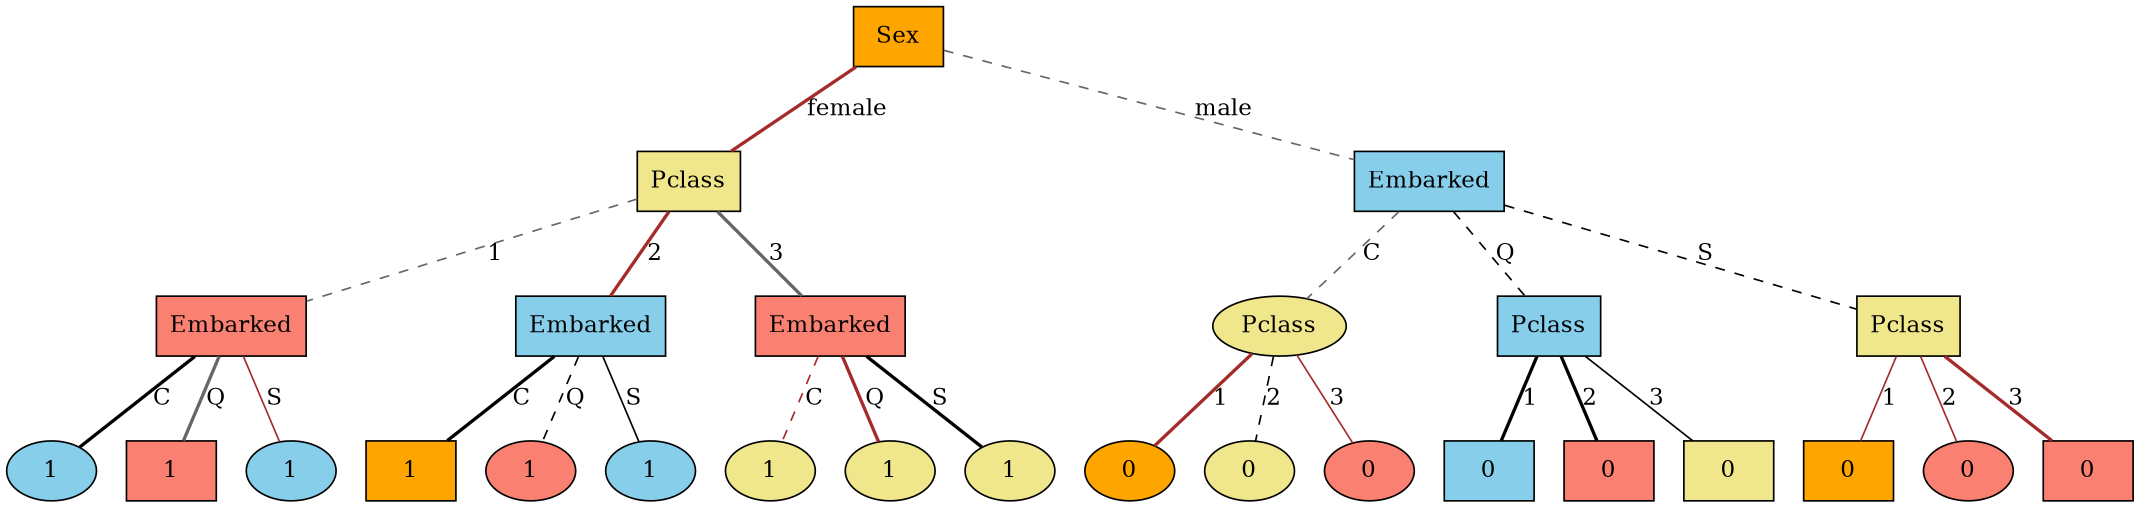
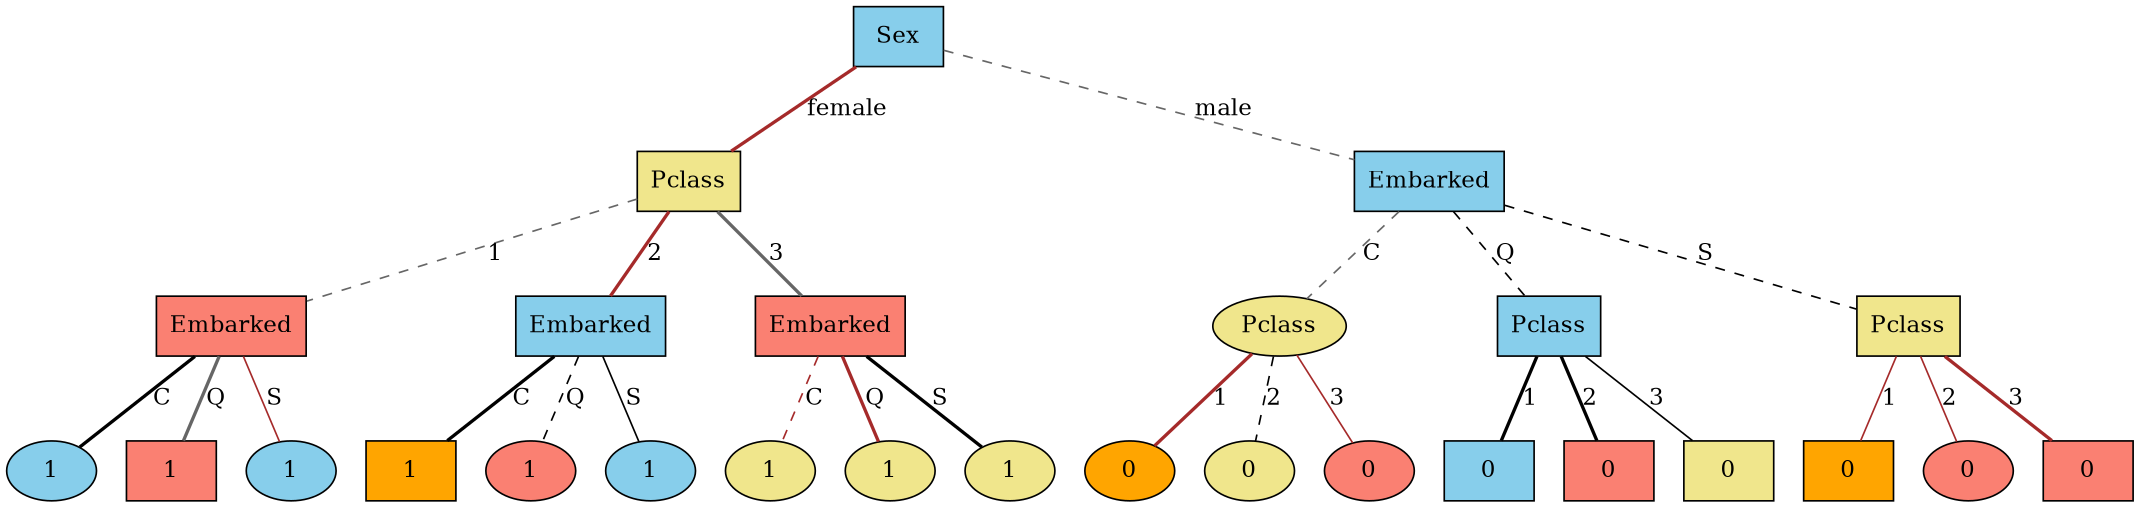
node "Sex": fillcolor orange -> skyblue
